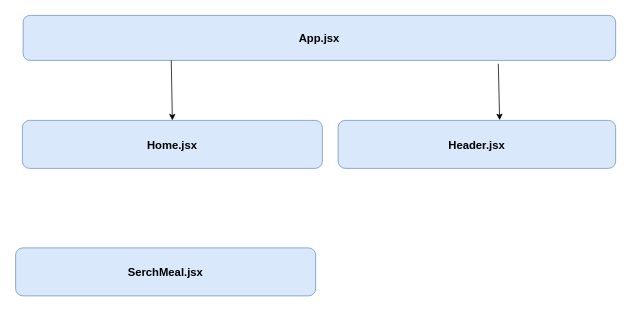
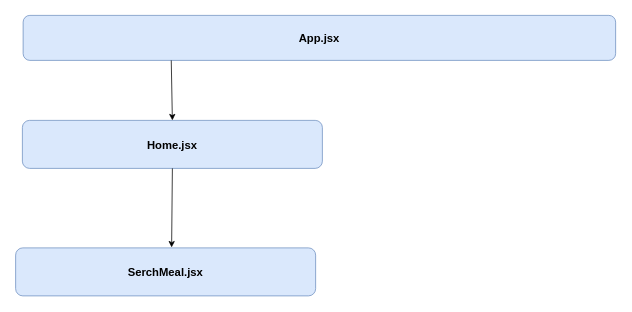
edge "App.jsx" -> "Header.jsx": removed
node "Header.jsx": removed
edge "Home.jsx" -> "SerchMeal.jsx": added
